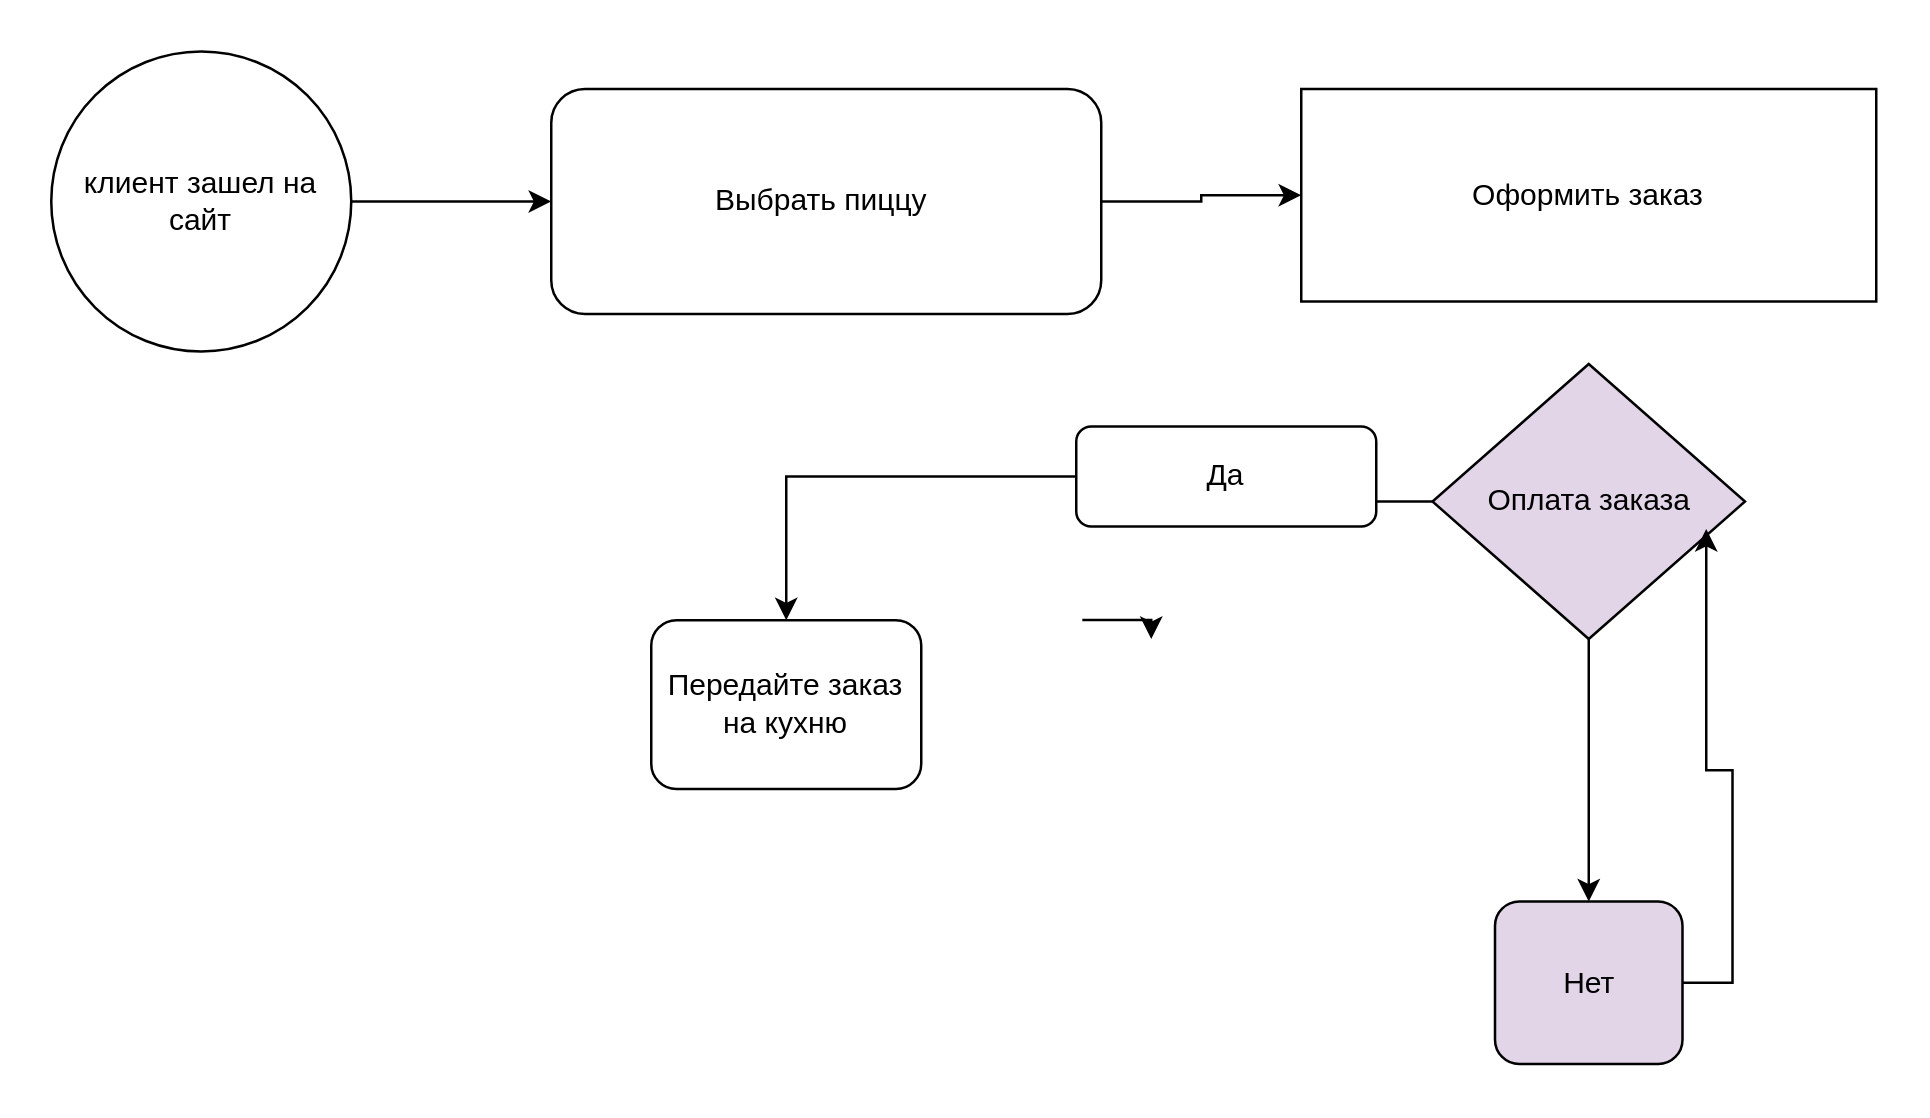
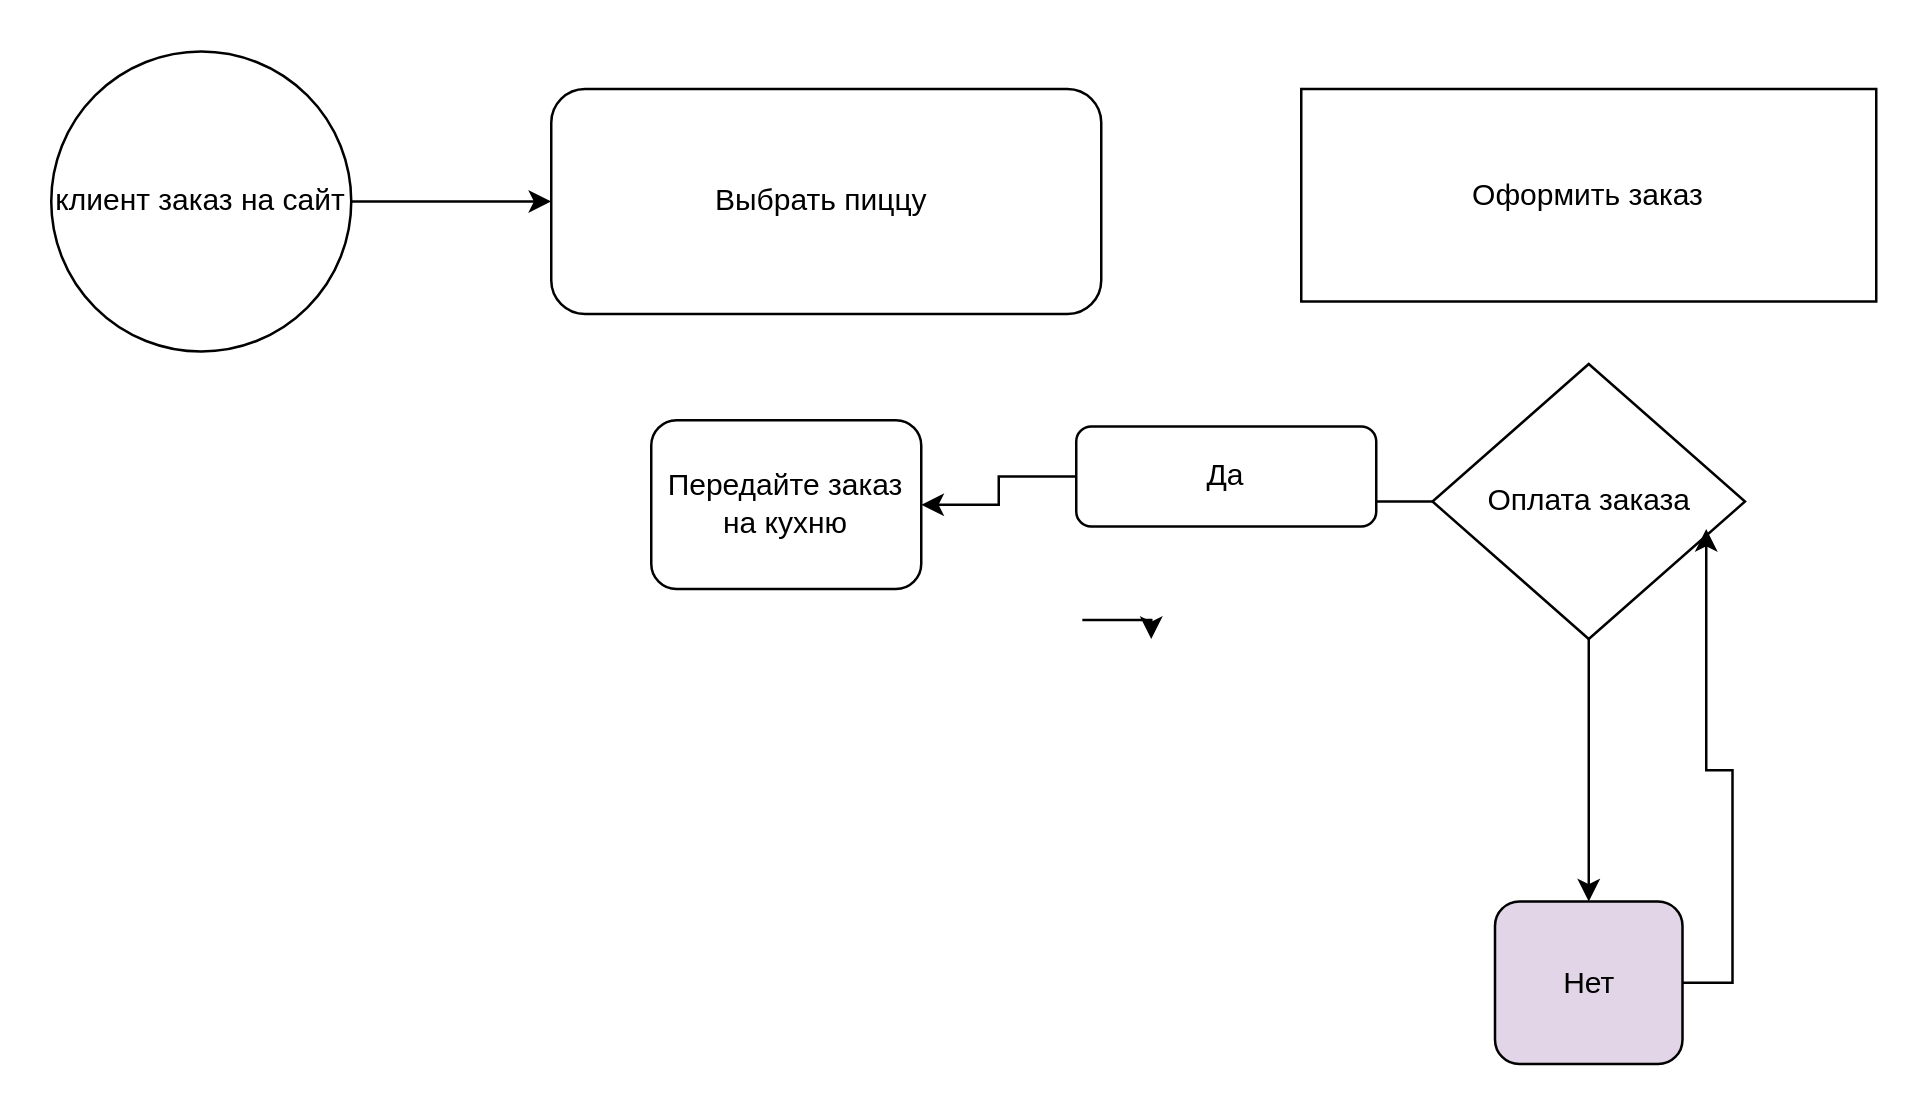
node "клиент зашел на сайт": label "клиент зашел на сайт" -> "клиент заказ на сайт"
edge "Выбрать пиццу" -> "Оформить заказ": removed
node "Оплата заказа": fillcolor #e1d5e7 -> #ffffff
node "Передайте заказ на кухню": moved (786, 704) -> (786, 504)
